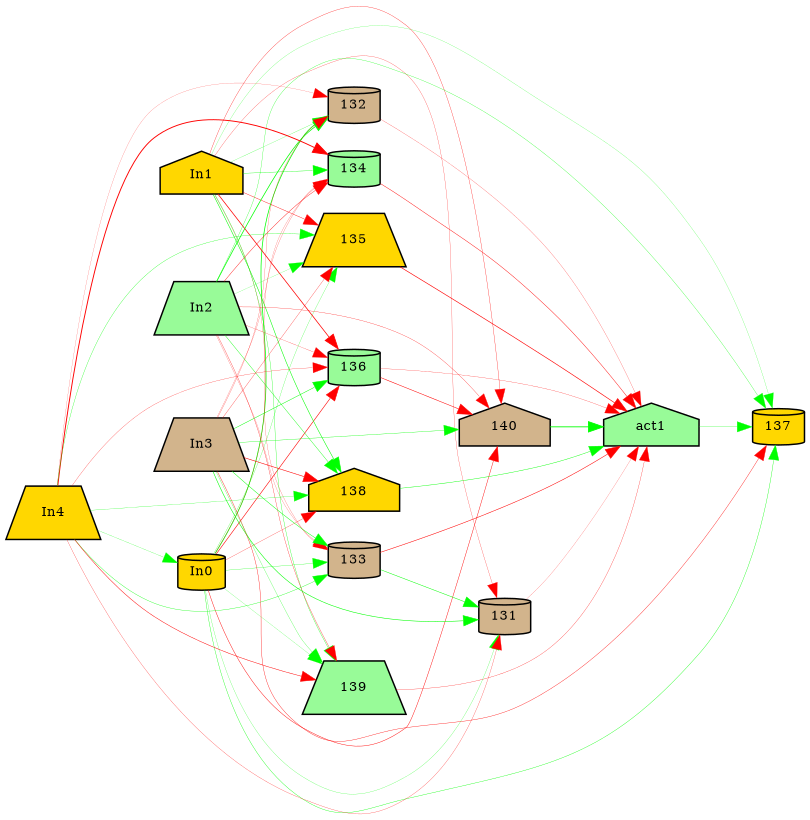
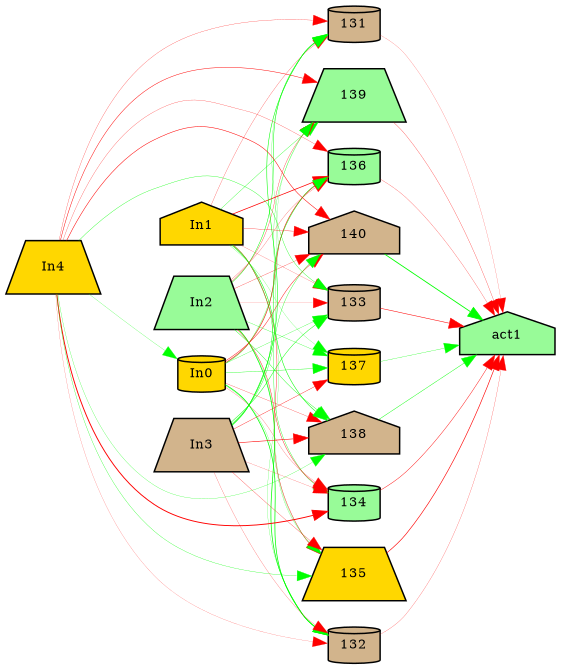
edge "136" -> "140": now "In4" -> "140"
edge "act1" -> "137": reversed
node "138": fillcolor gold -> tan
edge "133" -> "131": now "In2" -> "131"
